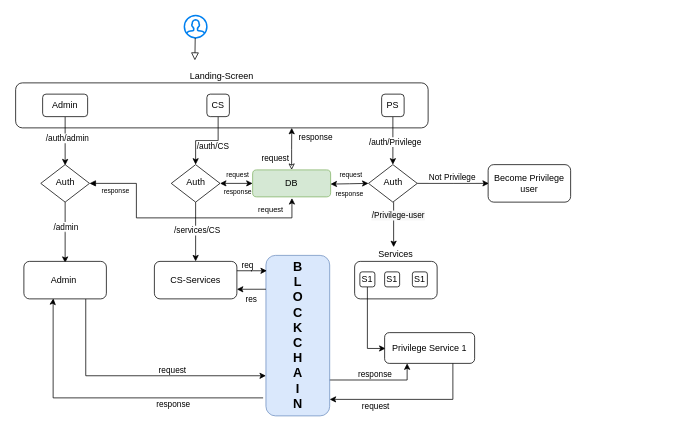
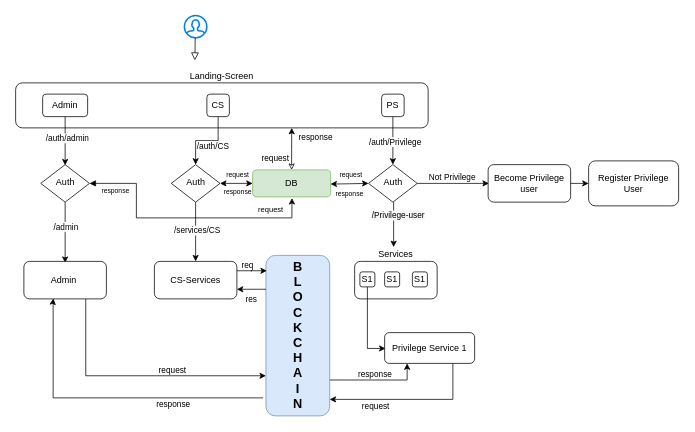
edge "Become Privilege user" -> "Register Privilege User": added
node "Register Privilege User": added
